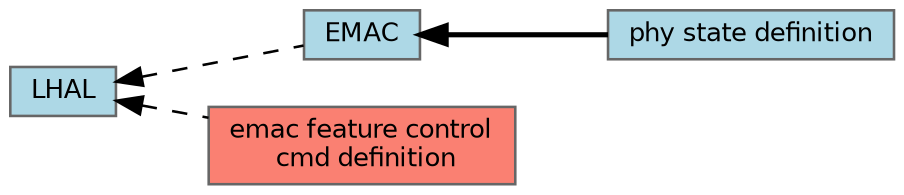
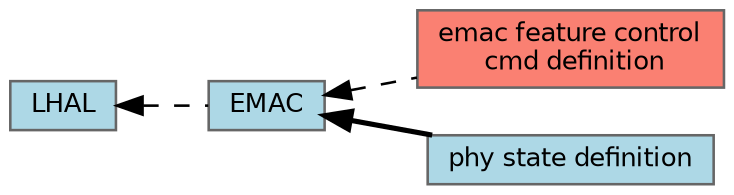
edge "emac feature control cmd definition" -> "LHAL": now "emac feature control cmd definition" -> "EMAC"
